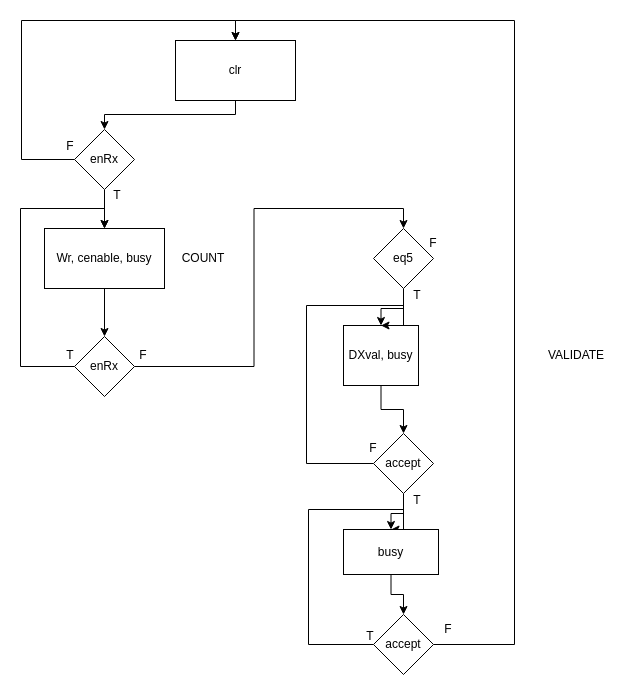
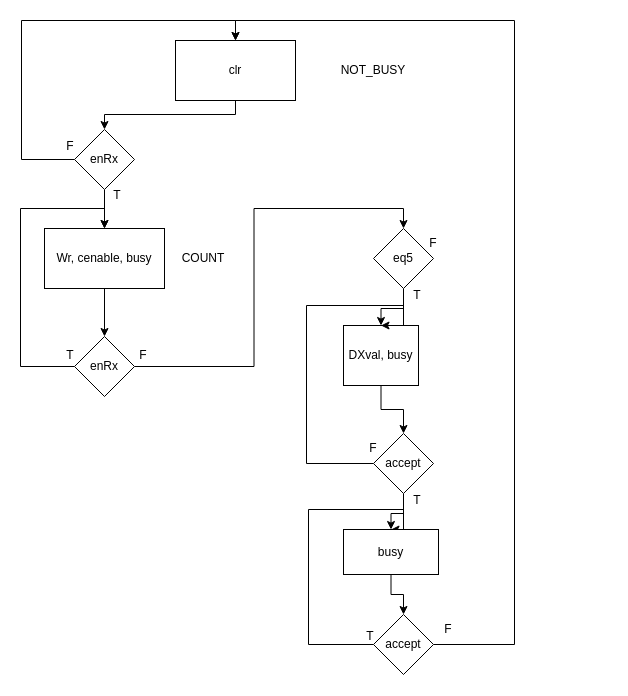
node "NOT_BUSY": added
node "VALIDATE": removed
